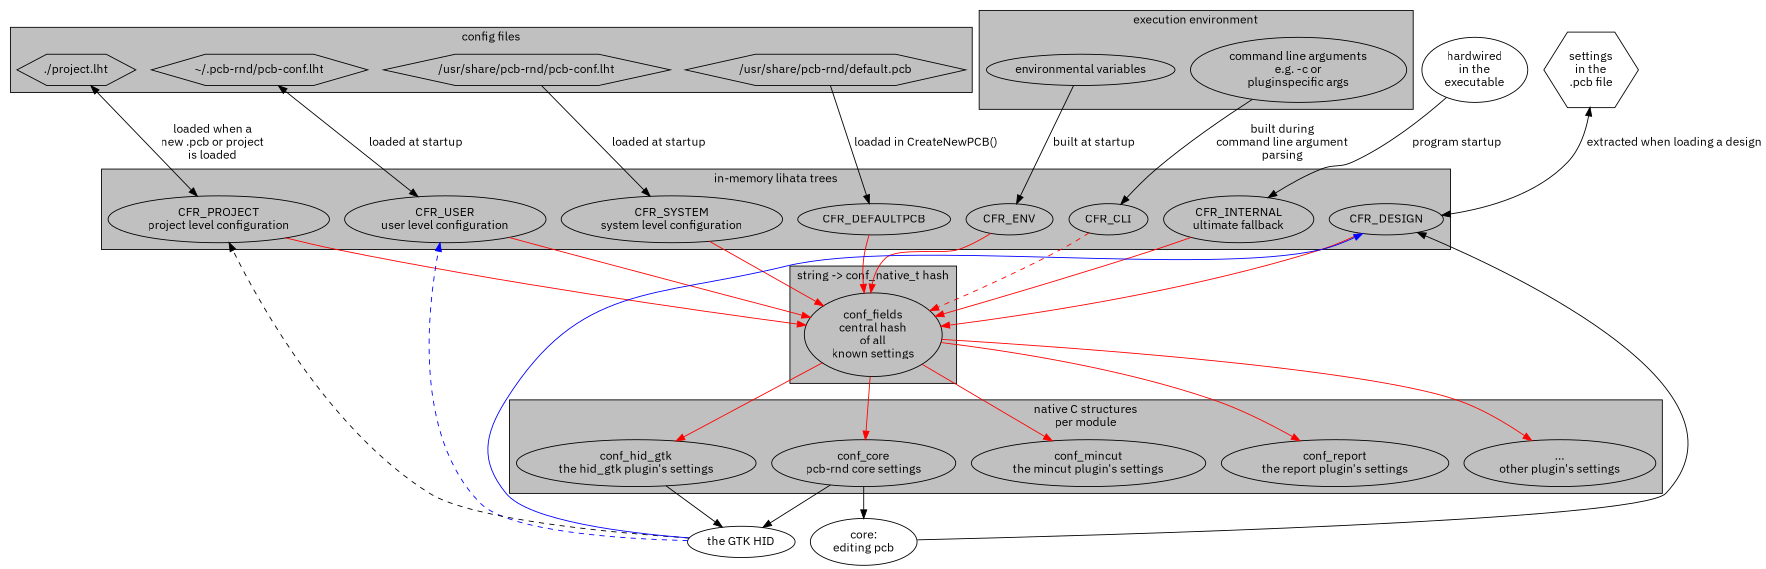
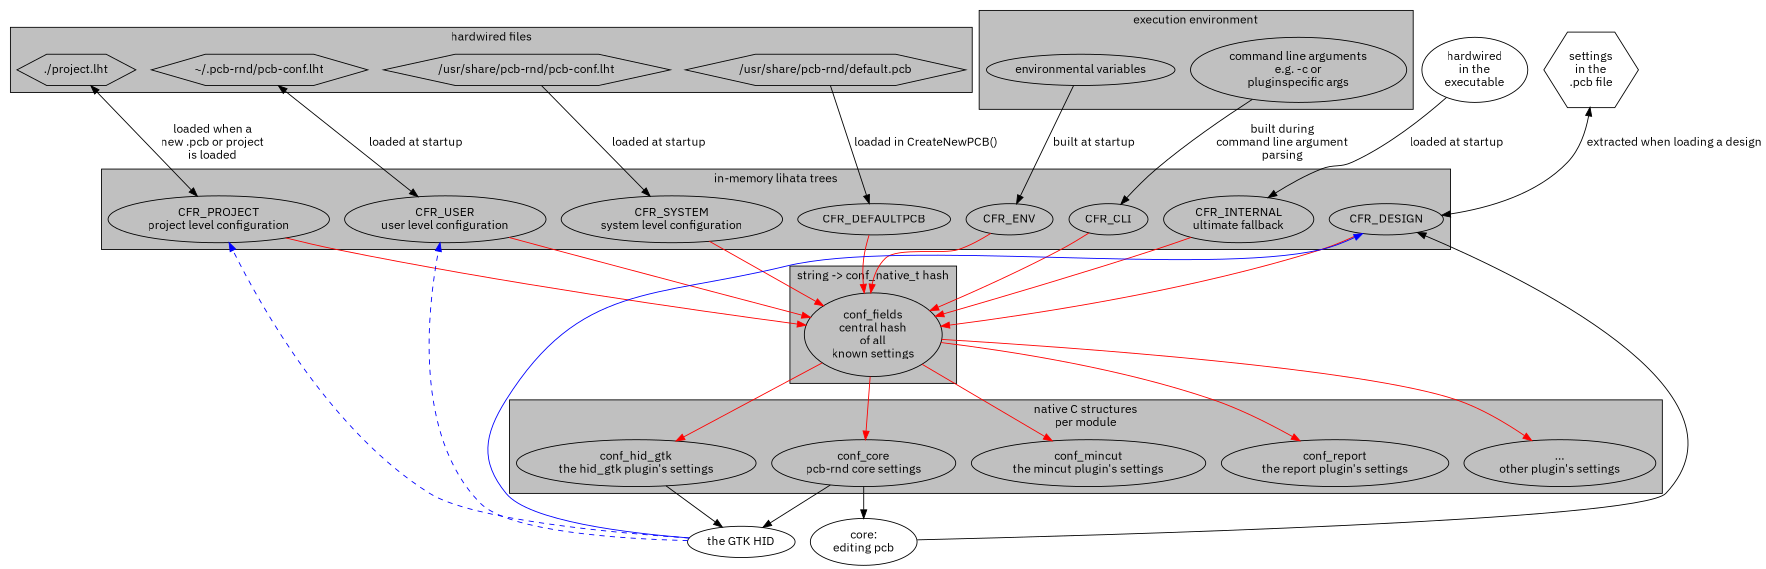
cluster "config files": label "config files" -> "hardwired files"
edge "hardwired in the executable" -> "CFR_INTERNAL ultimate fallback": label "program startup" -> "loaded at startup"
edge "CFR_CLI" -> "conf_fields central hash of all known settings": style dashed -> solid
edge "the GTK HID" -> "CFR_PROJECT project level configuration": color black -> blue
